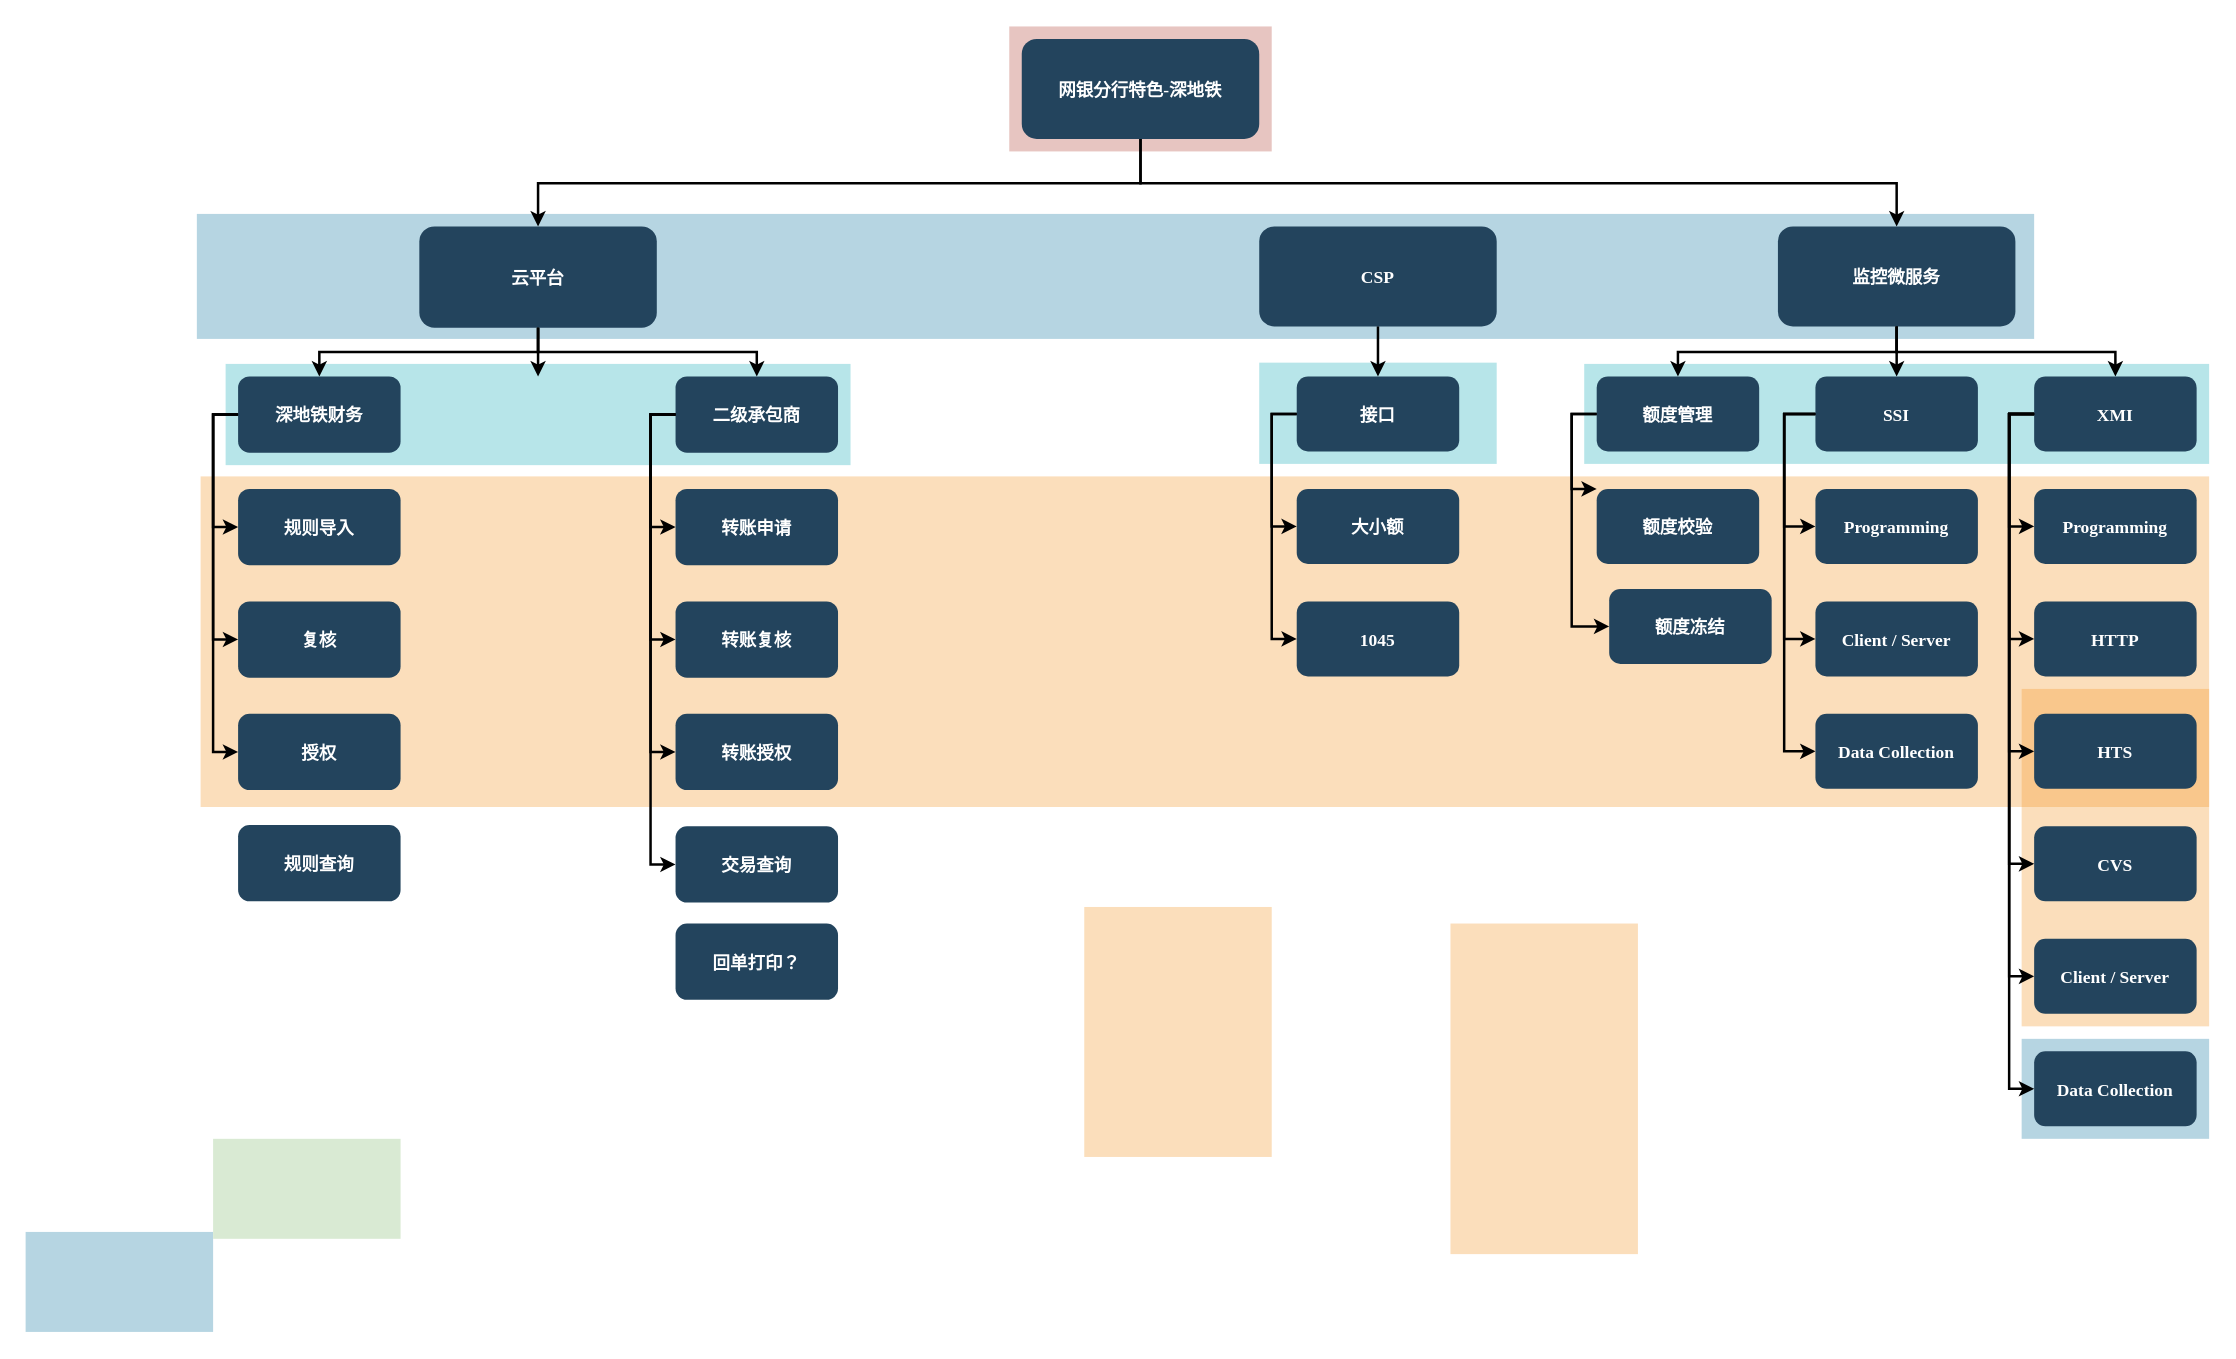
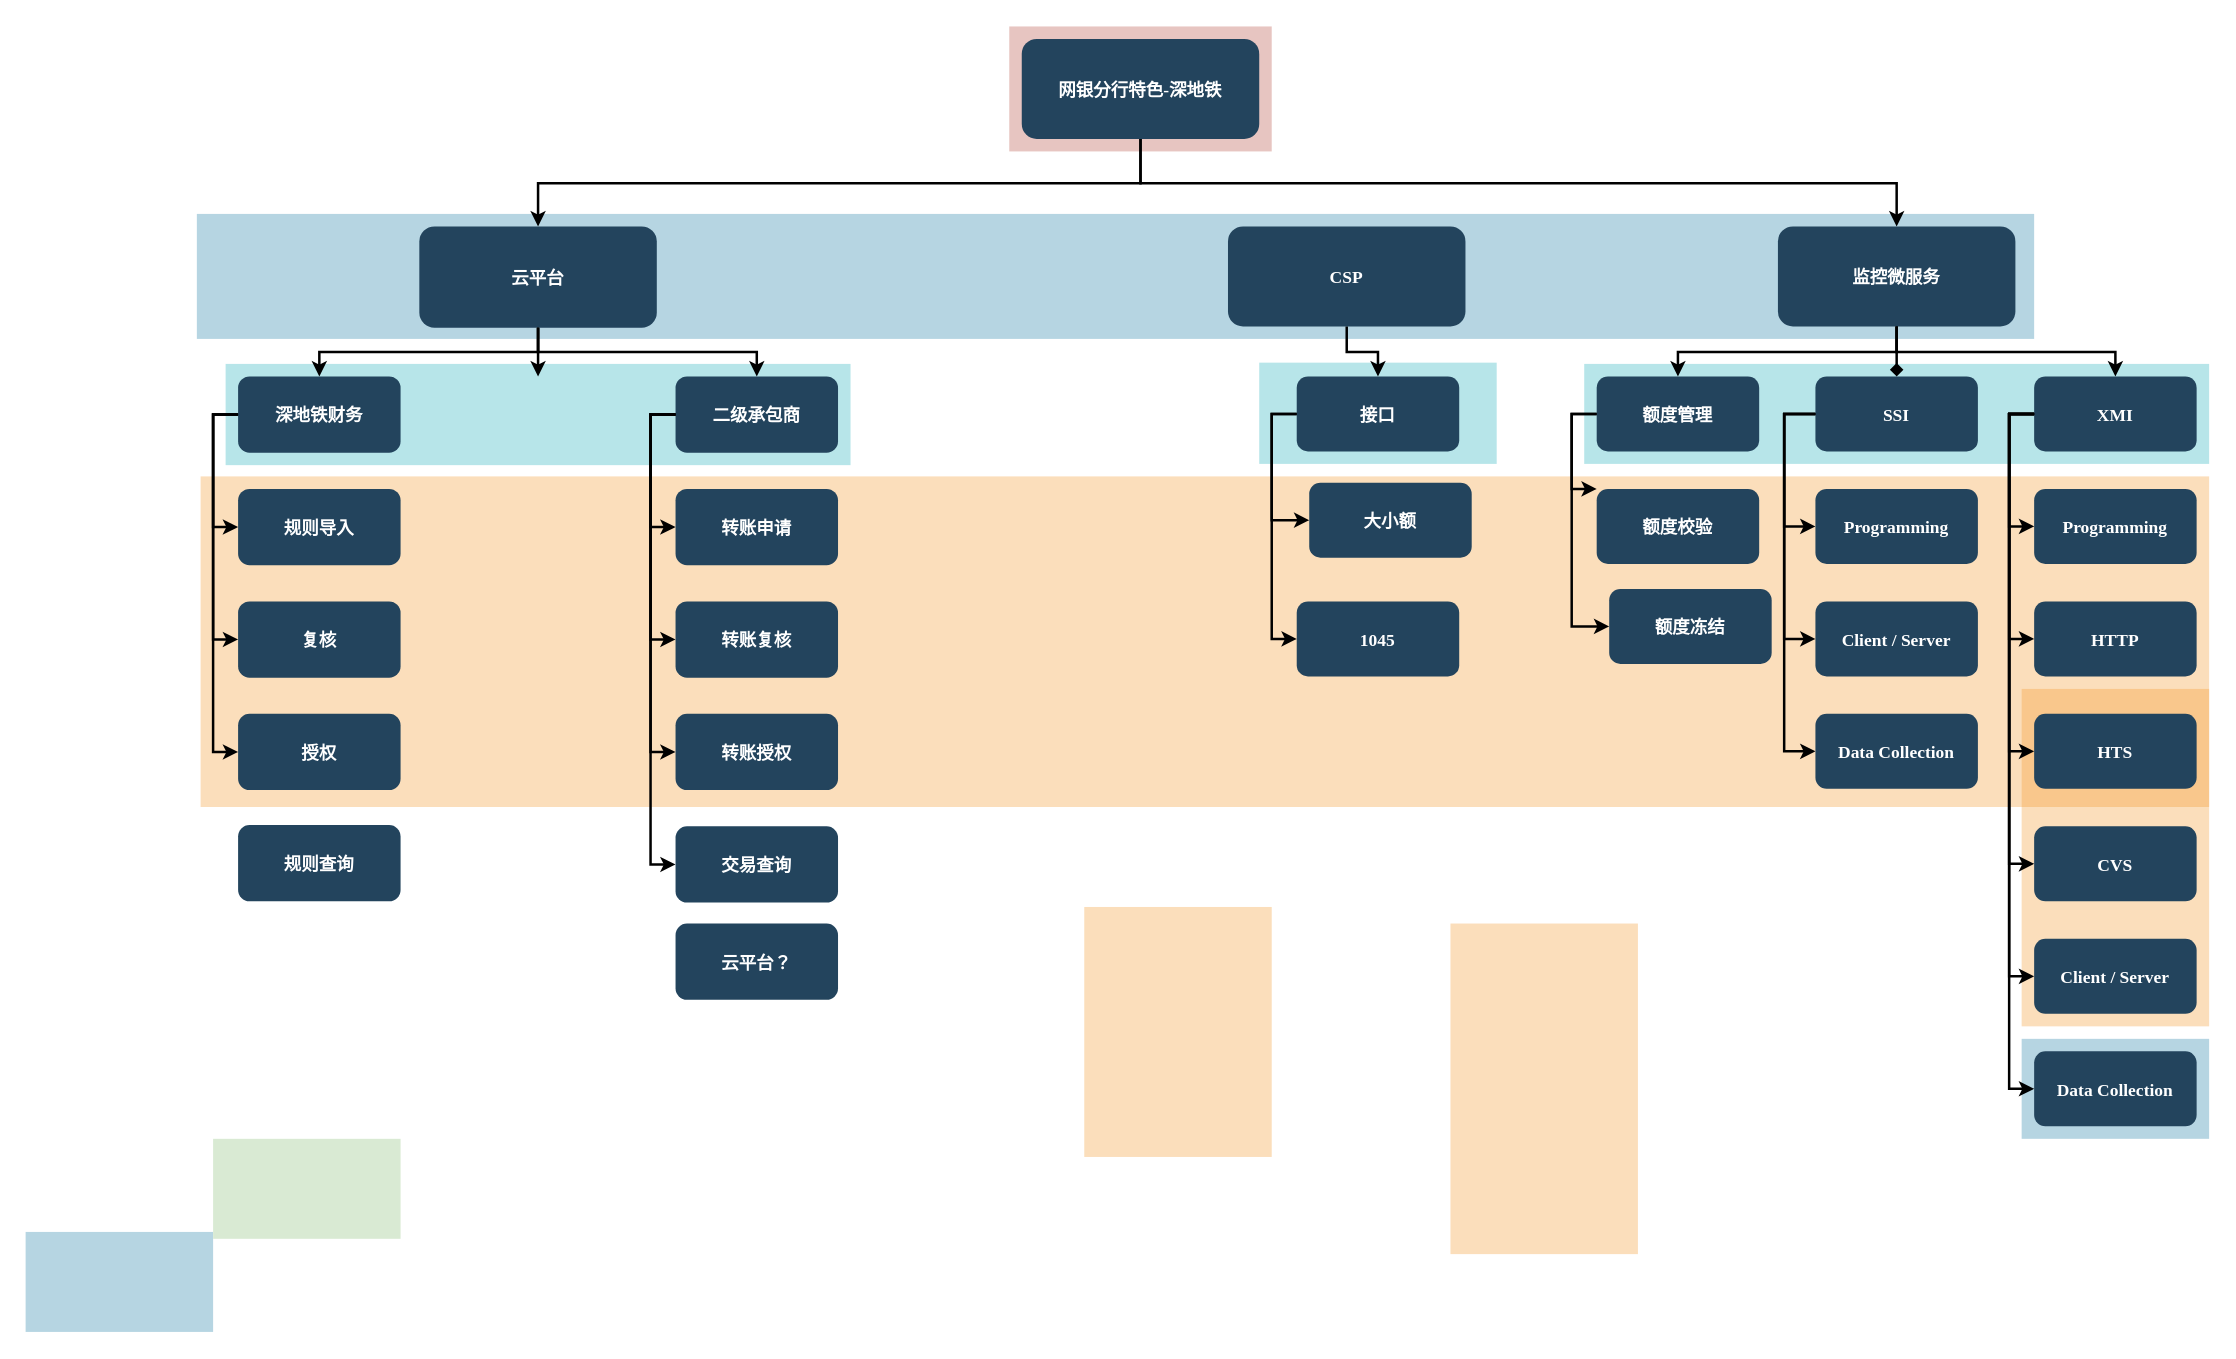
node "CSP": moved (1378, 276) -> (1347, 276)
edge "监控微服务" -> "SSI": arrowhead classic -> diamond
node "大小额": moved (1378, 526) -> (1391, 520)
node "回单打印？": label "回单打印？" -> "云平台？"
